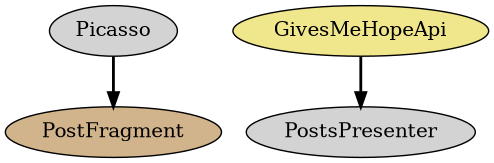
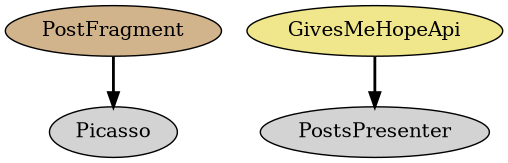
edge "Picasso" -> "PostFragment": reversed
